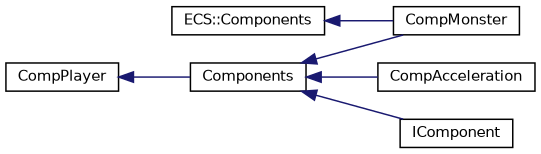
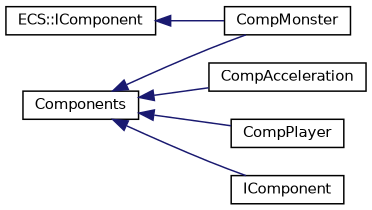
node "ECS::Components": label "ECS::Components" -> "ECS::IComponent"
edge "Components" -> "CompPlayer": reversed
